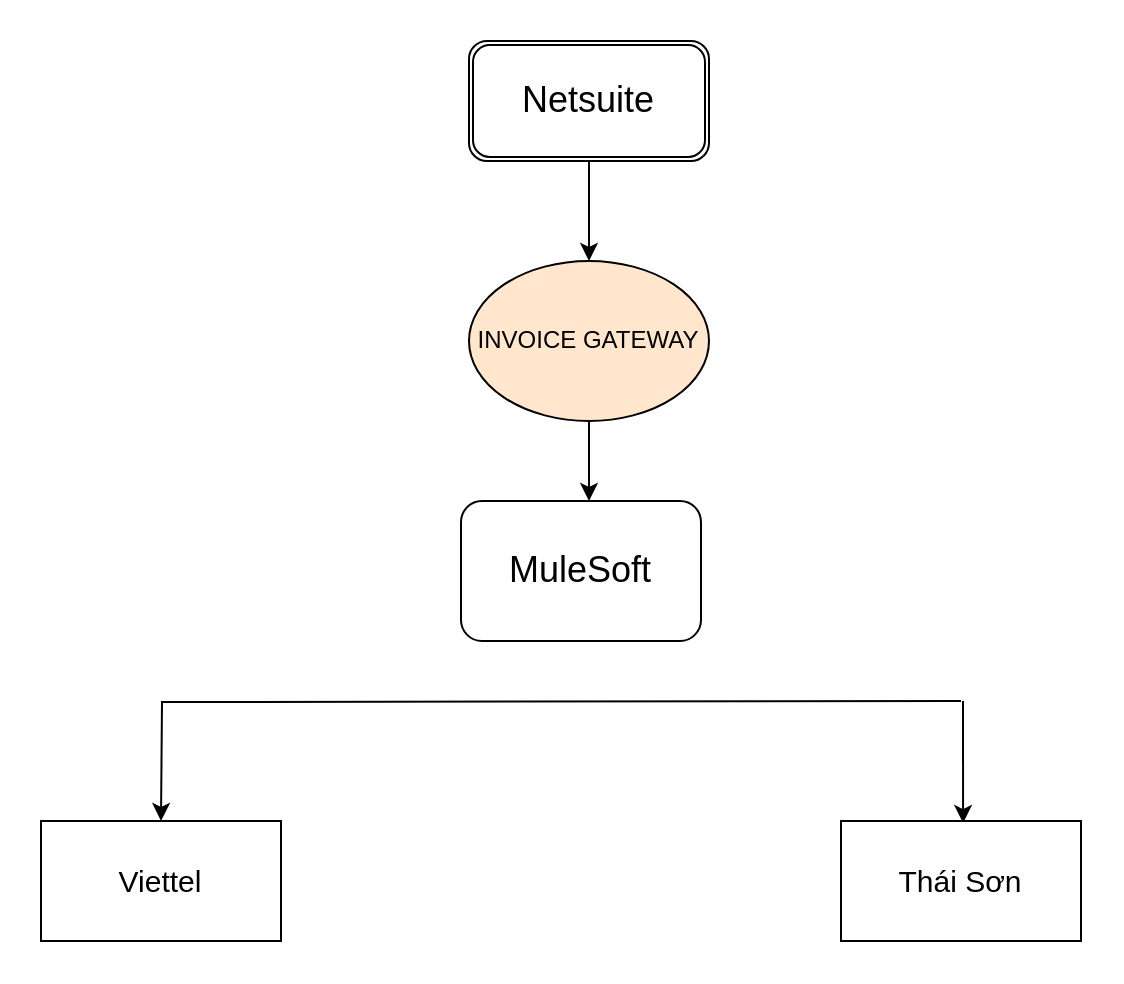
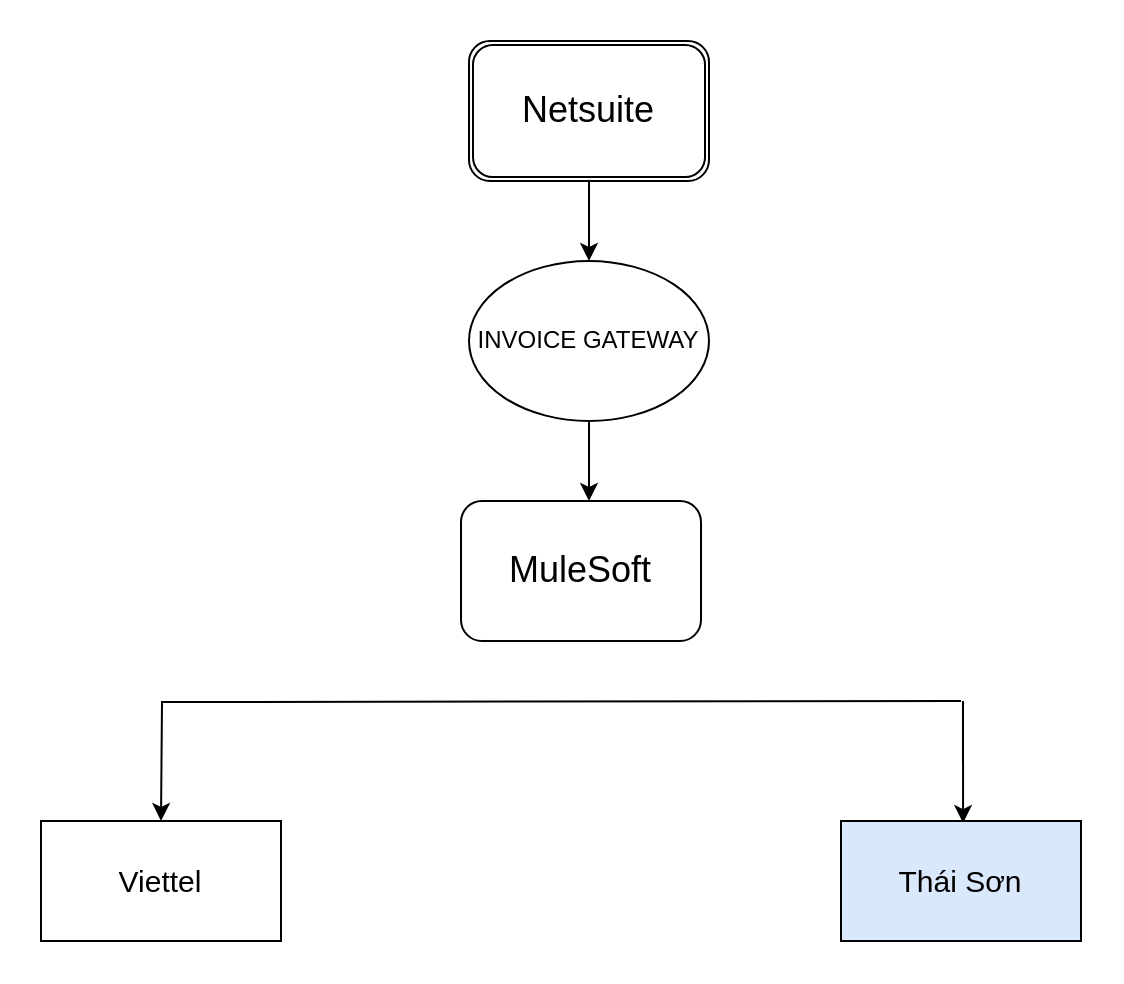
node "Netsuite": size 240x120 -> 240x140
node "INVOICE GATEWAY": fillcolor #ffe6cc -> #ffffff
node "Thái Sơn": fillcolor #ffffff -> #dae8fc
